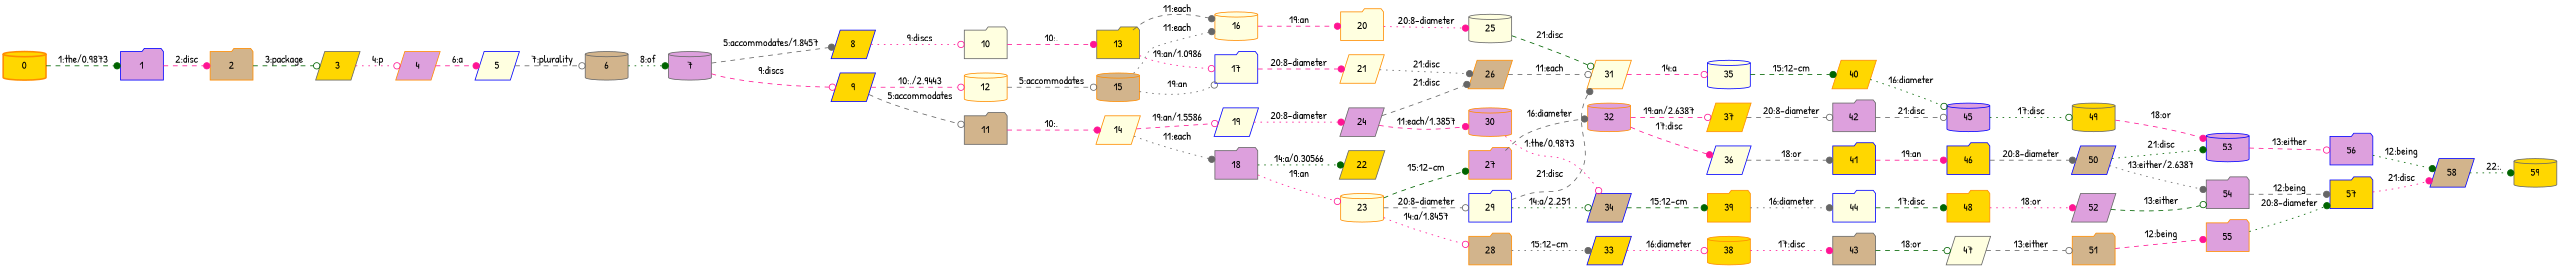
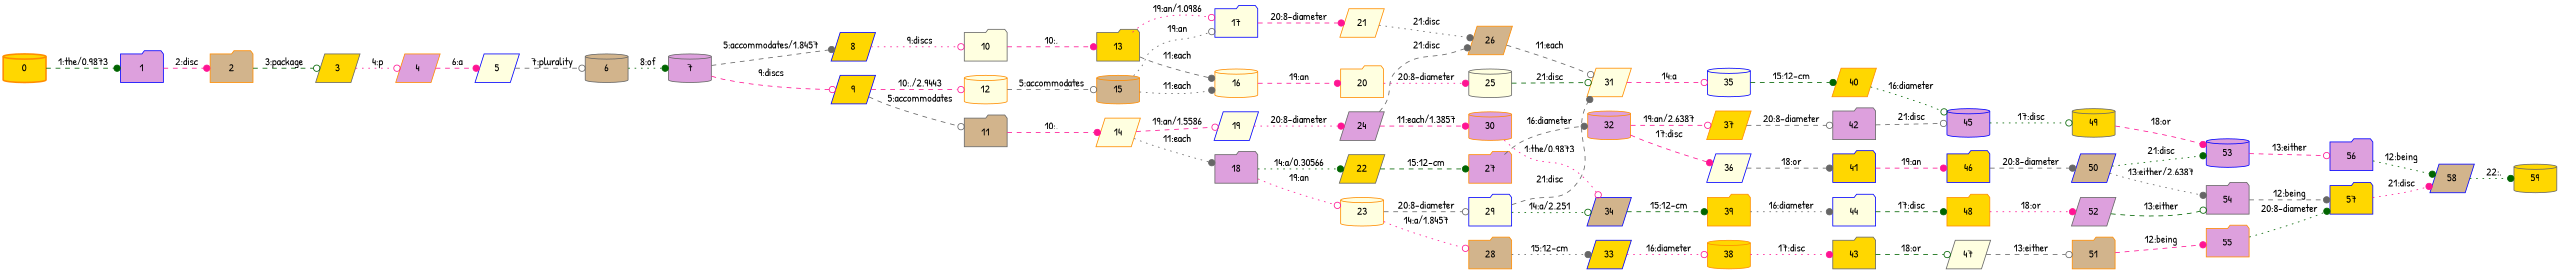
edge "23" -> "27": now "22" -> "27"
node "43": fillcolor tan -> gold
